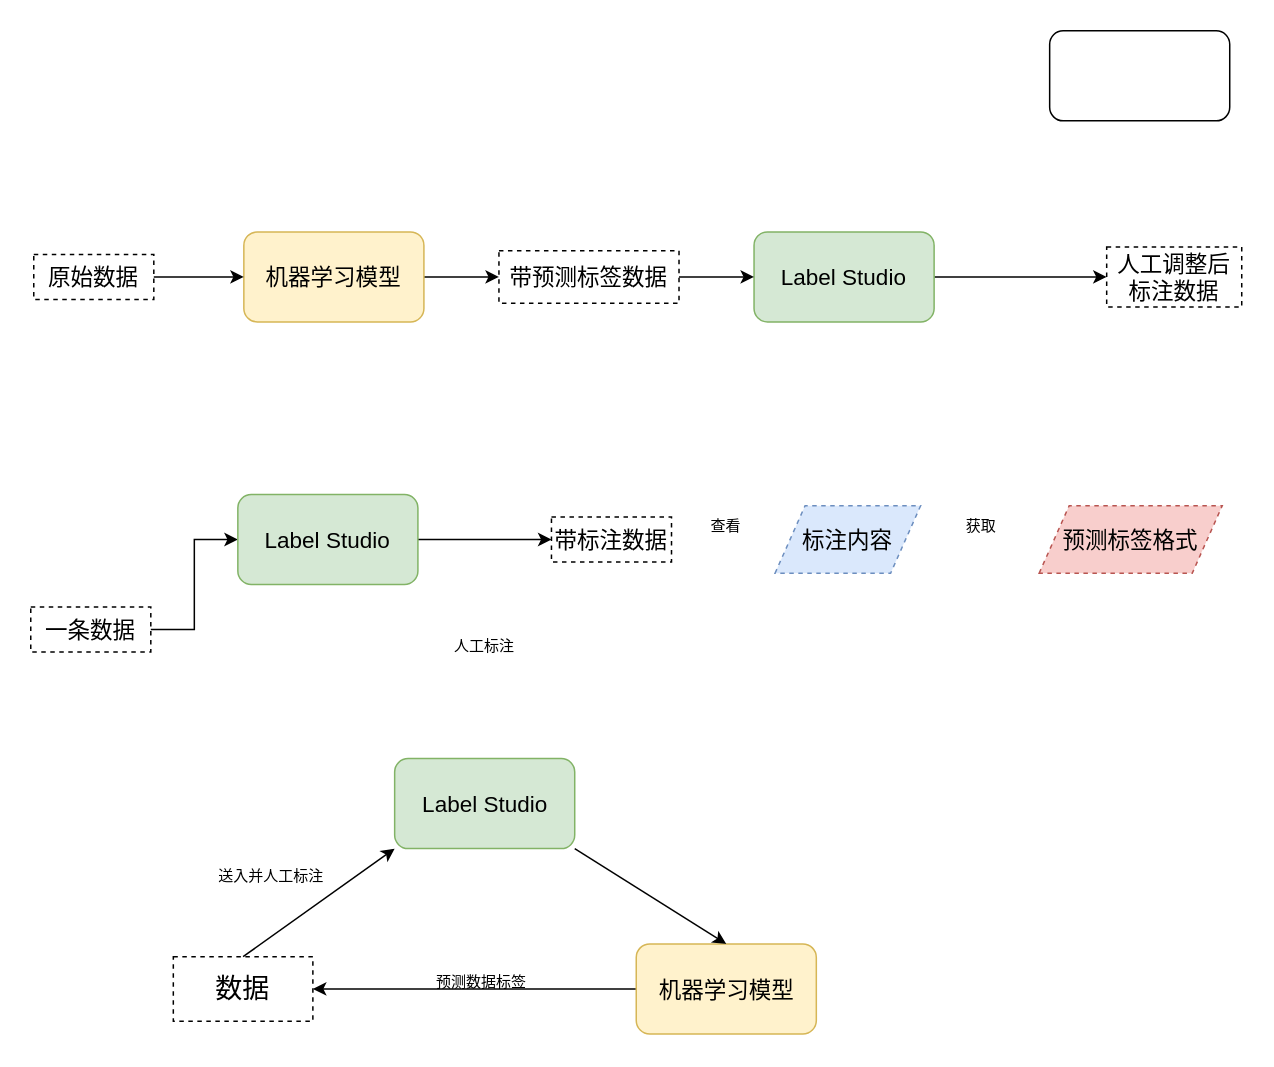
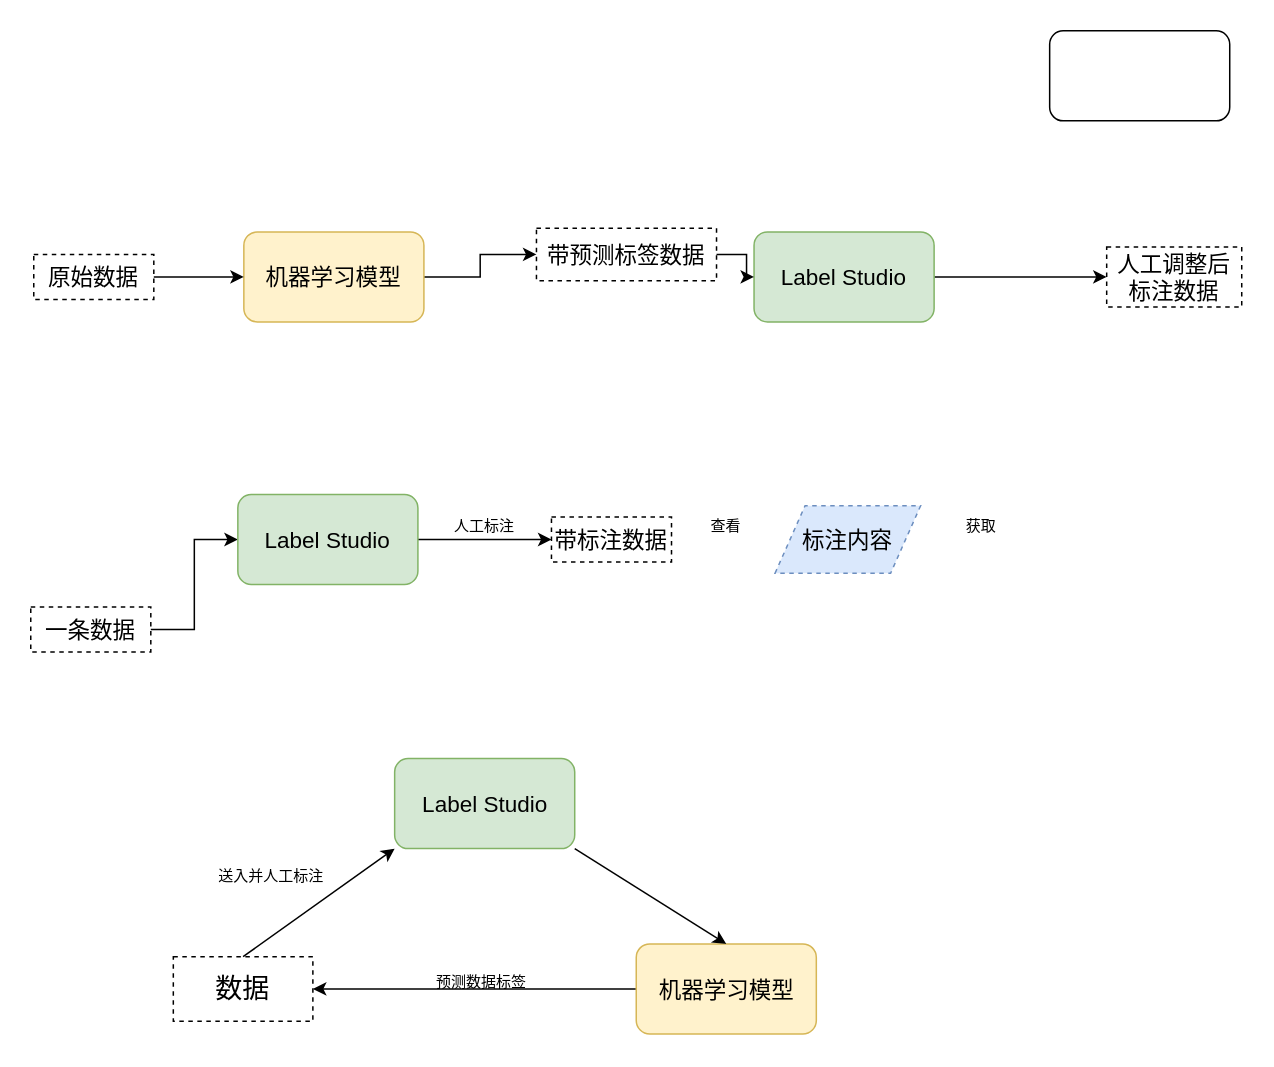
node "带预测标签数据": moved (589, 277) -> (626, 254)
node "预测标签格式": removed
node "人工标注": moved (485, 646) -> (485, 526)
